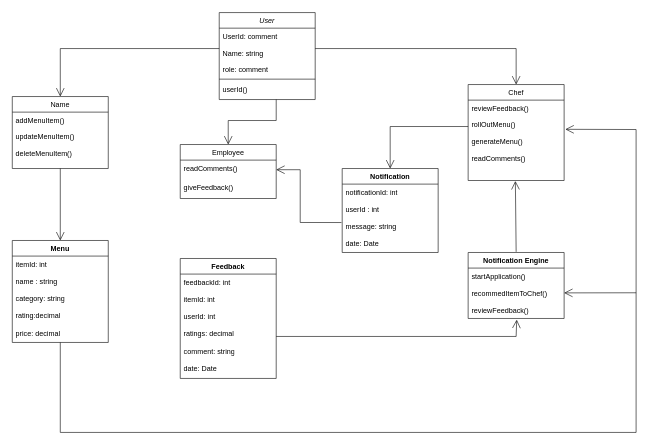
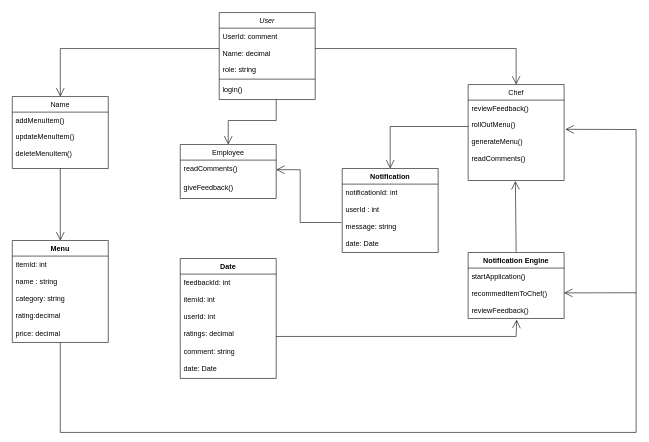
node "Name: string": label "Name: string" -> "Name: decimal"
node "role: comment": label "role: comment" -> "role: string"
node "userId()": label "userId()" -> "login()"
node "Feedback": label "Feedback" -> "Date"
